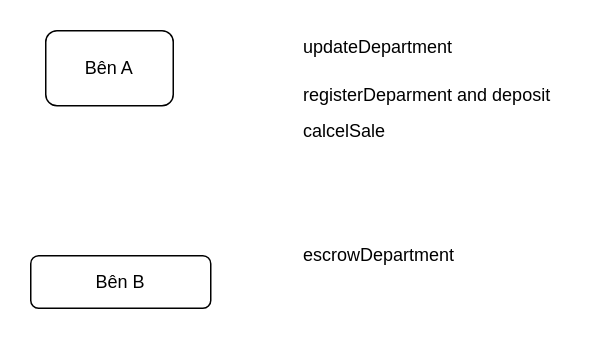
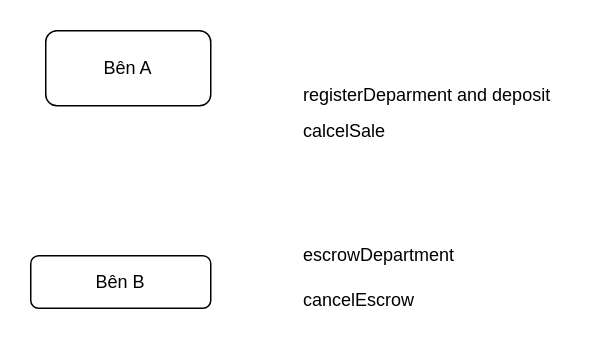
node "updateDepartment": removed
node "Bên A": size 128x75 -> 165x75
node "cancelEscrow": added
